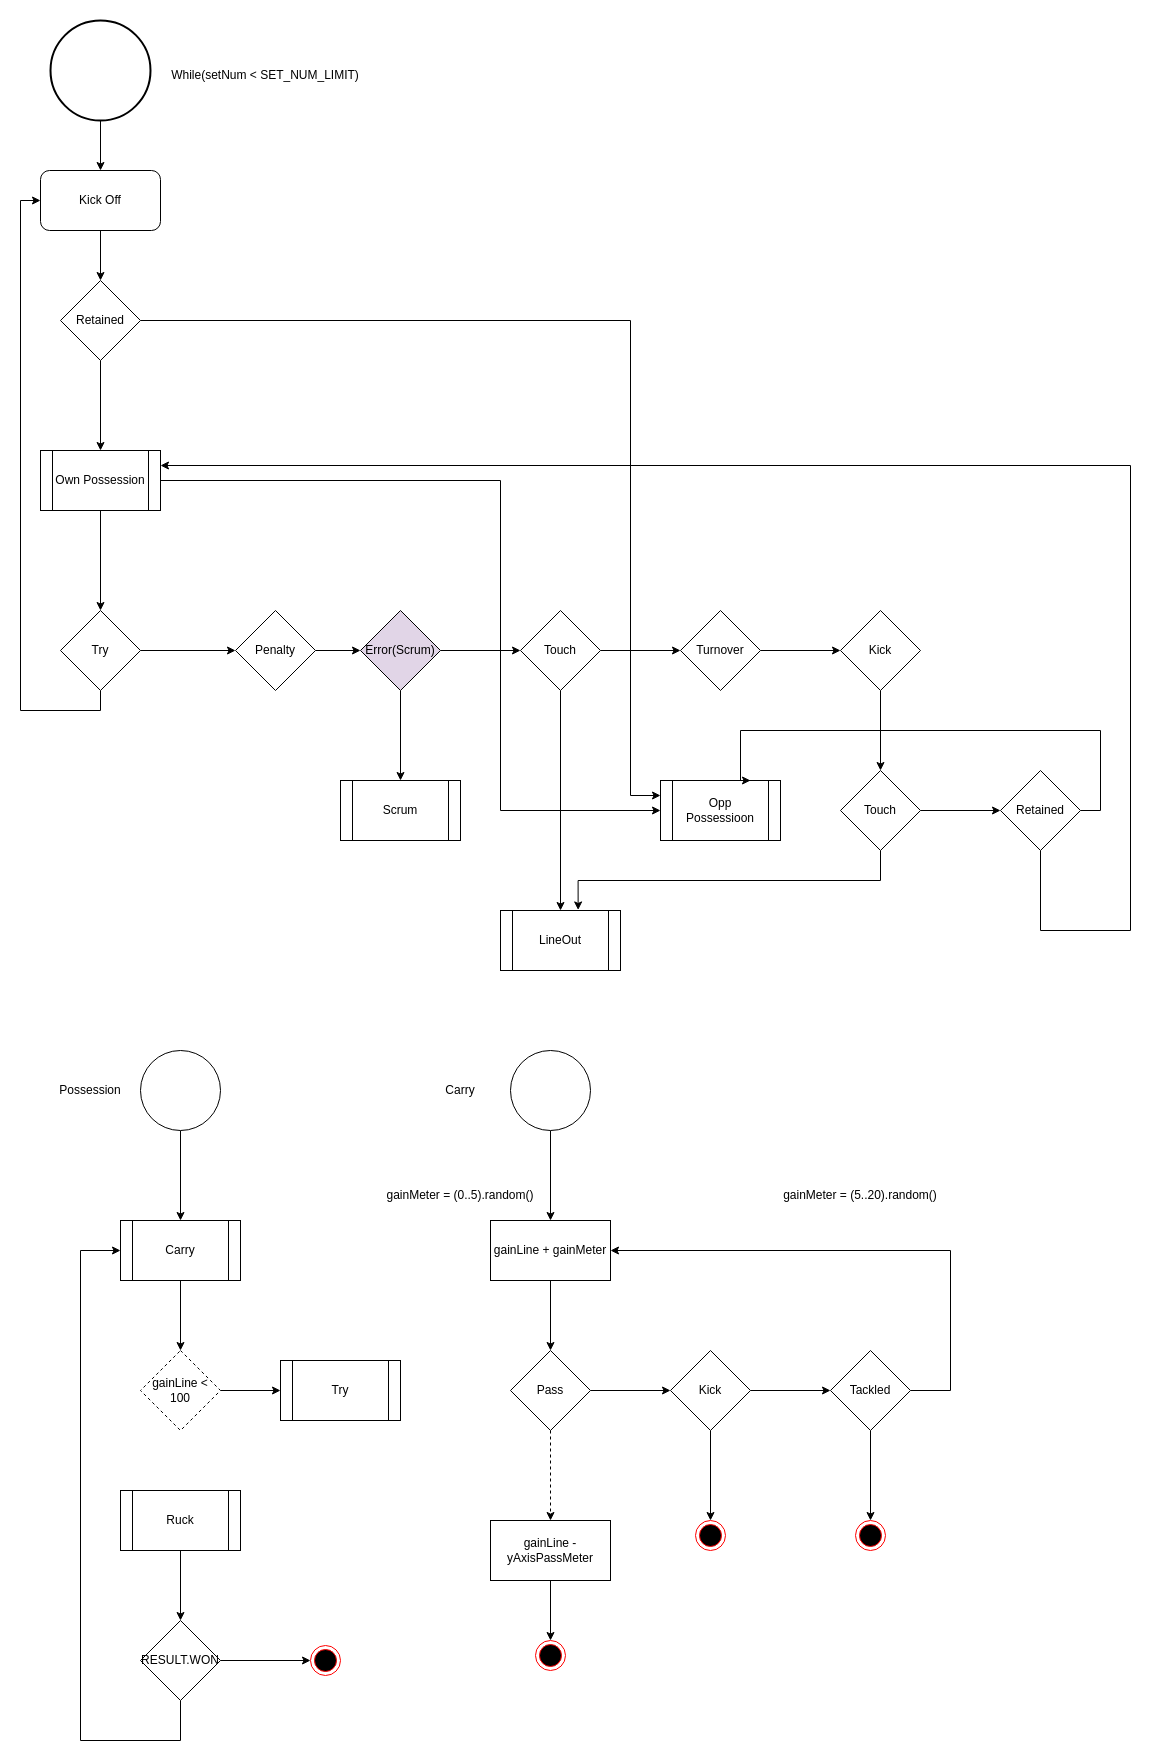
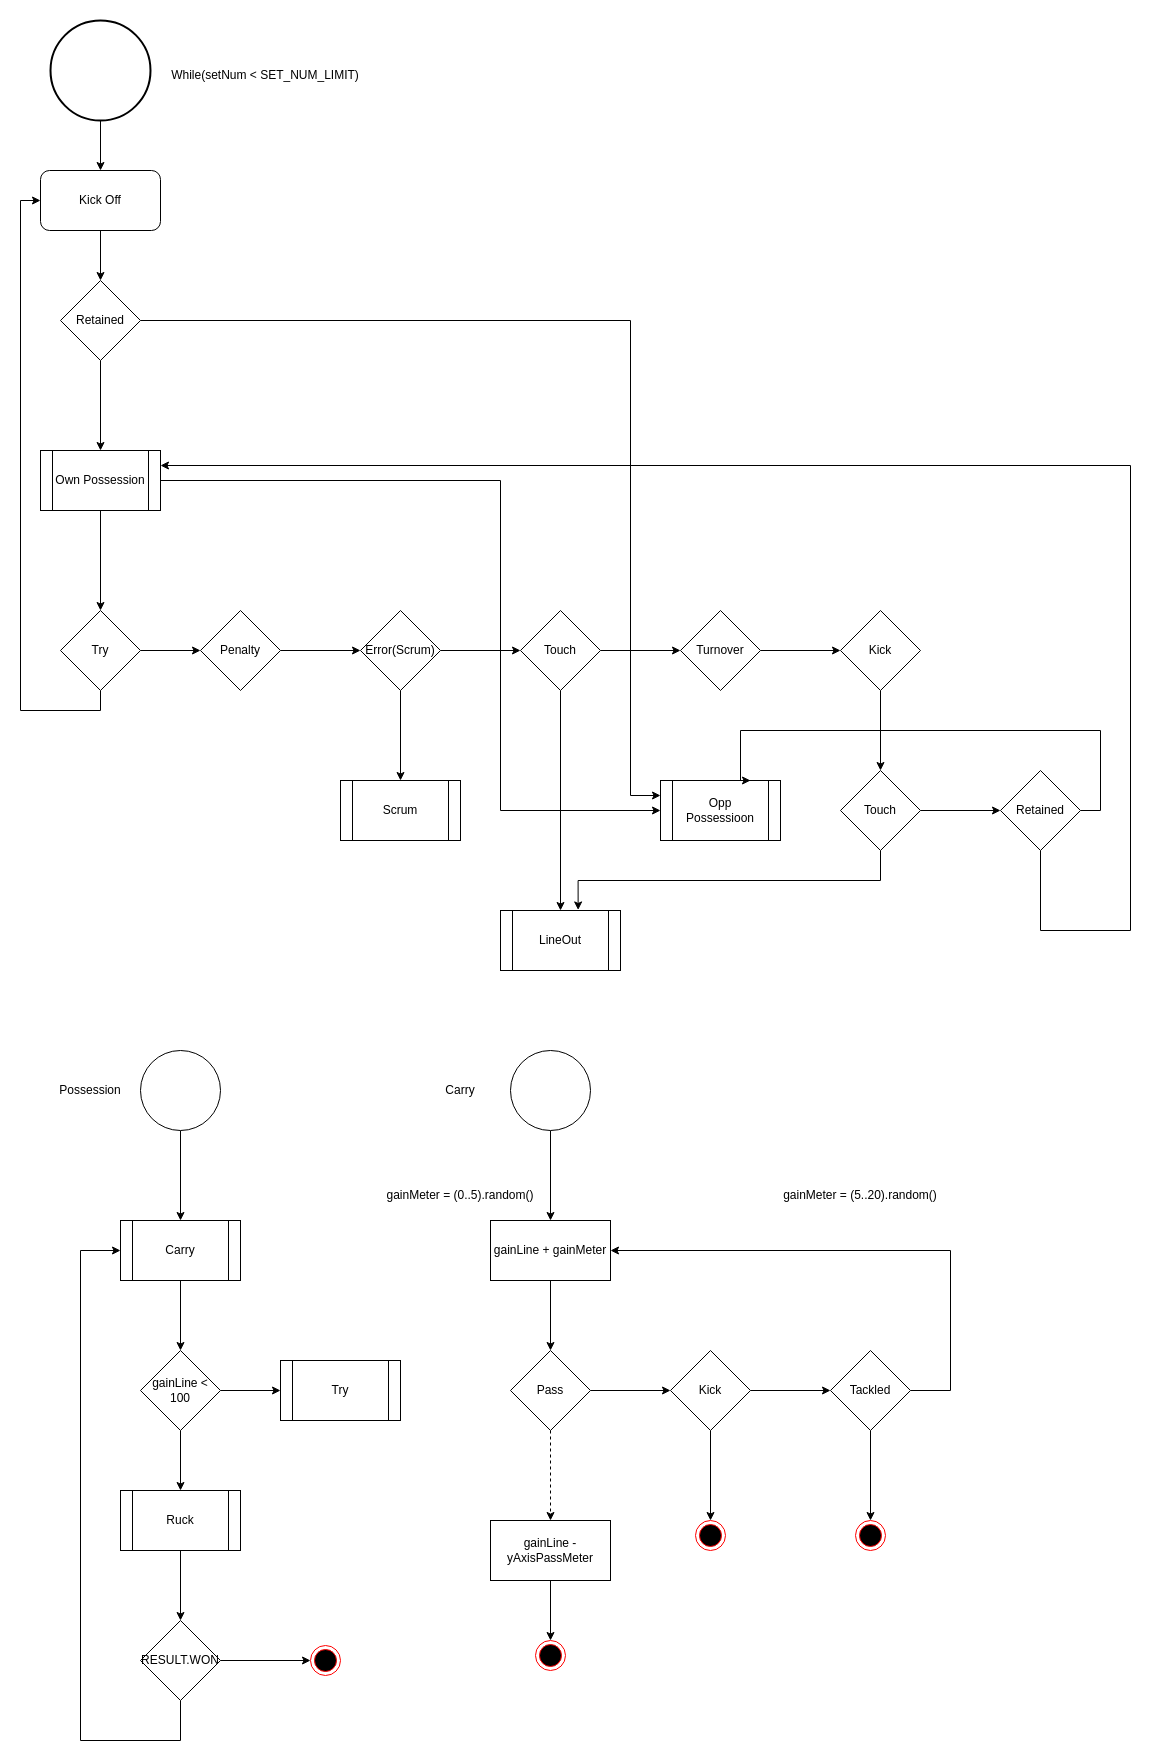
node "Penalty": moved (276, 651) -> (241, 651)
node "Error(Scrum)": fillcolor #e1d5e7 -> #ffffff
node "gainLine < 100": style dashed -> solid
edge "gainLine < 100" -> "Ruck": added
